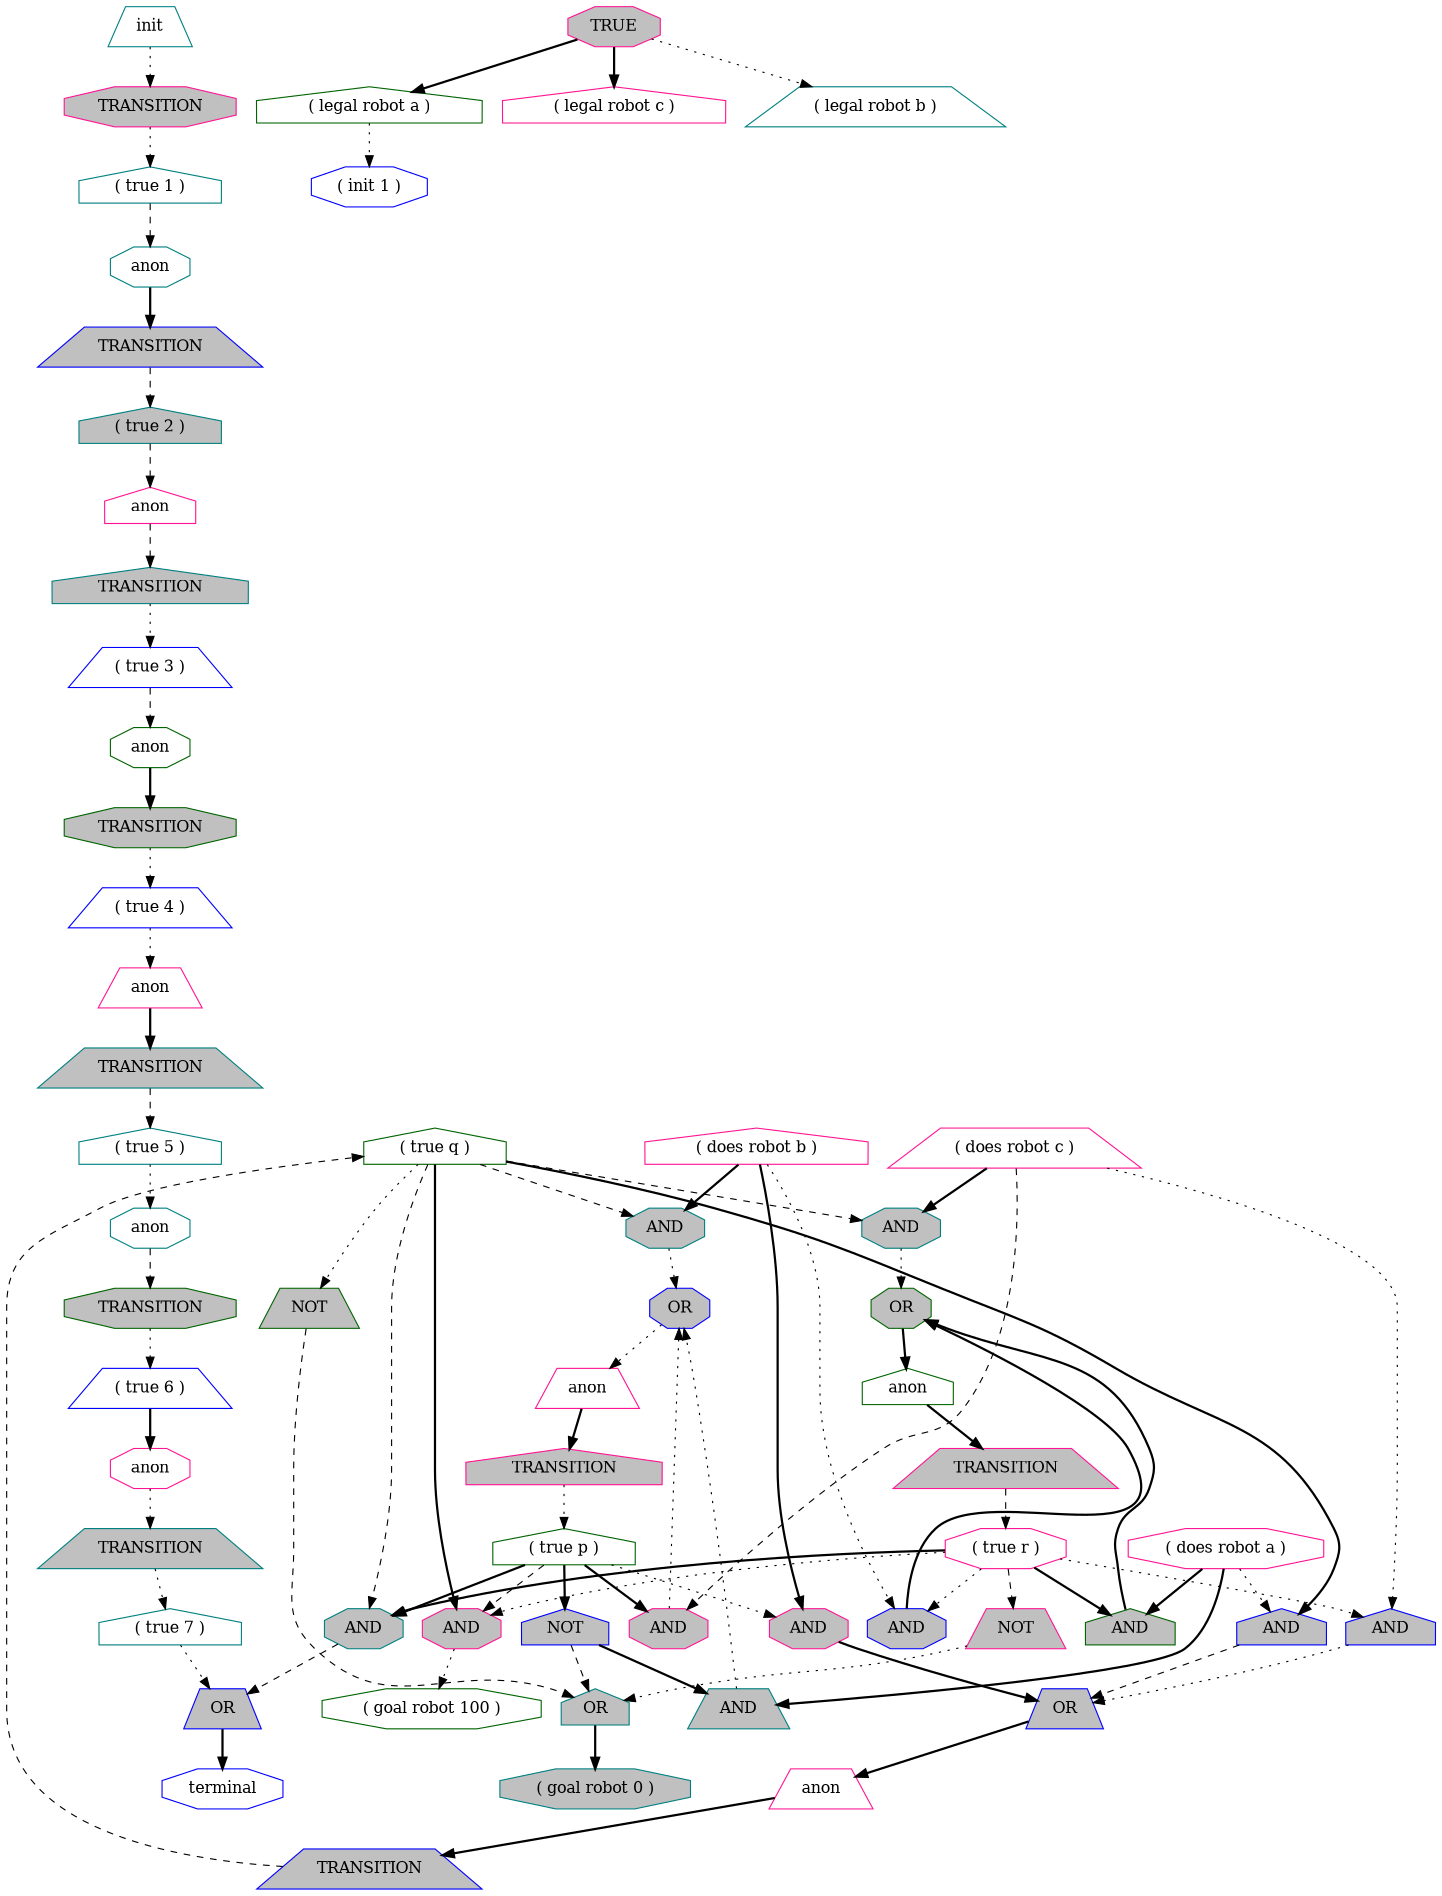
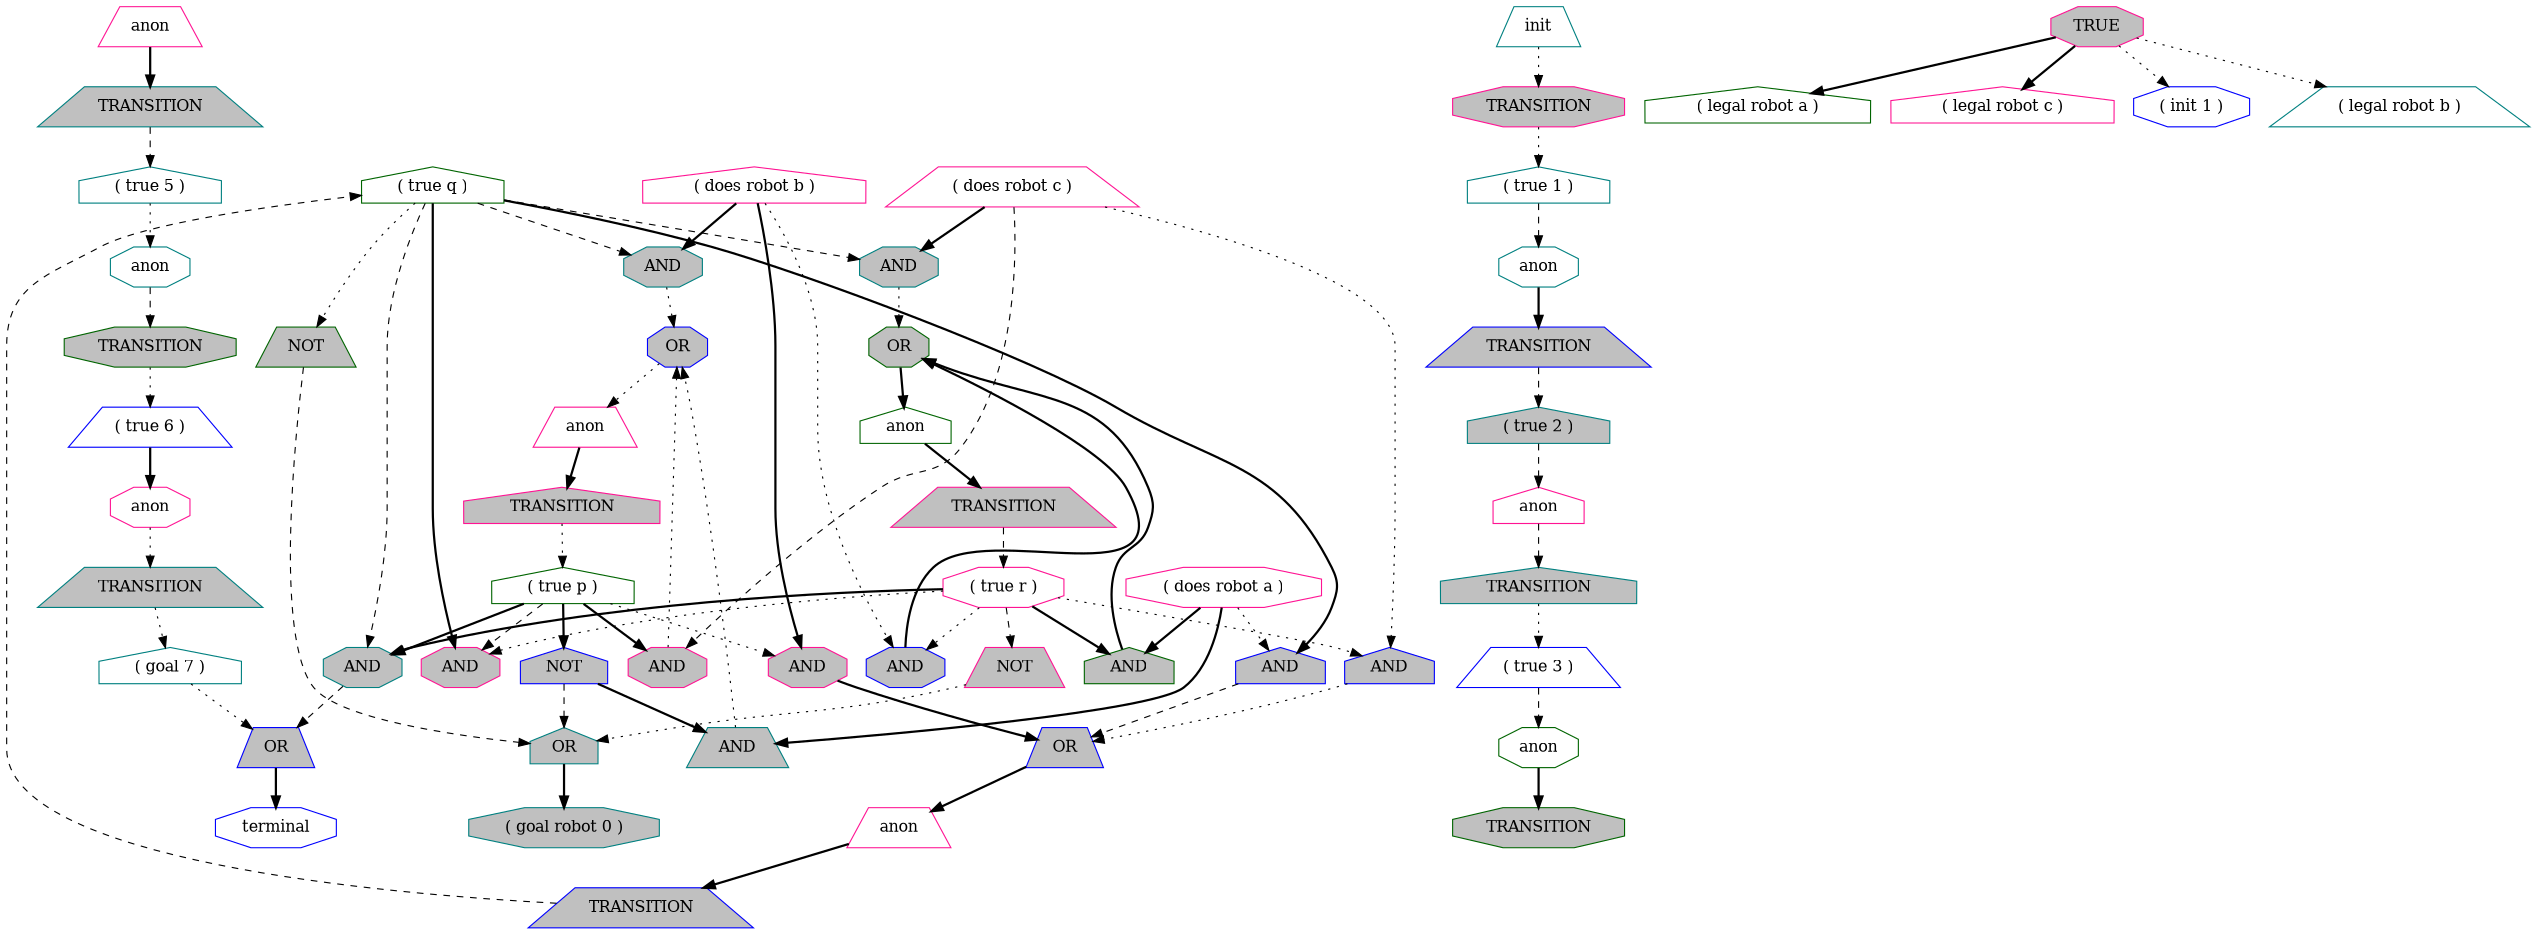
edge "( legal robot a )" -> "( init 1 )": now "TRUE" -> "( init 1 )"
node "( true 4 )": removed
node "( true 7 )": label "( true 7 )" -> "( goal 7 )"
node "( goal robot 100 )": removed
